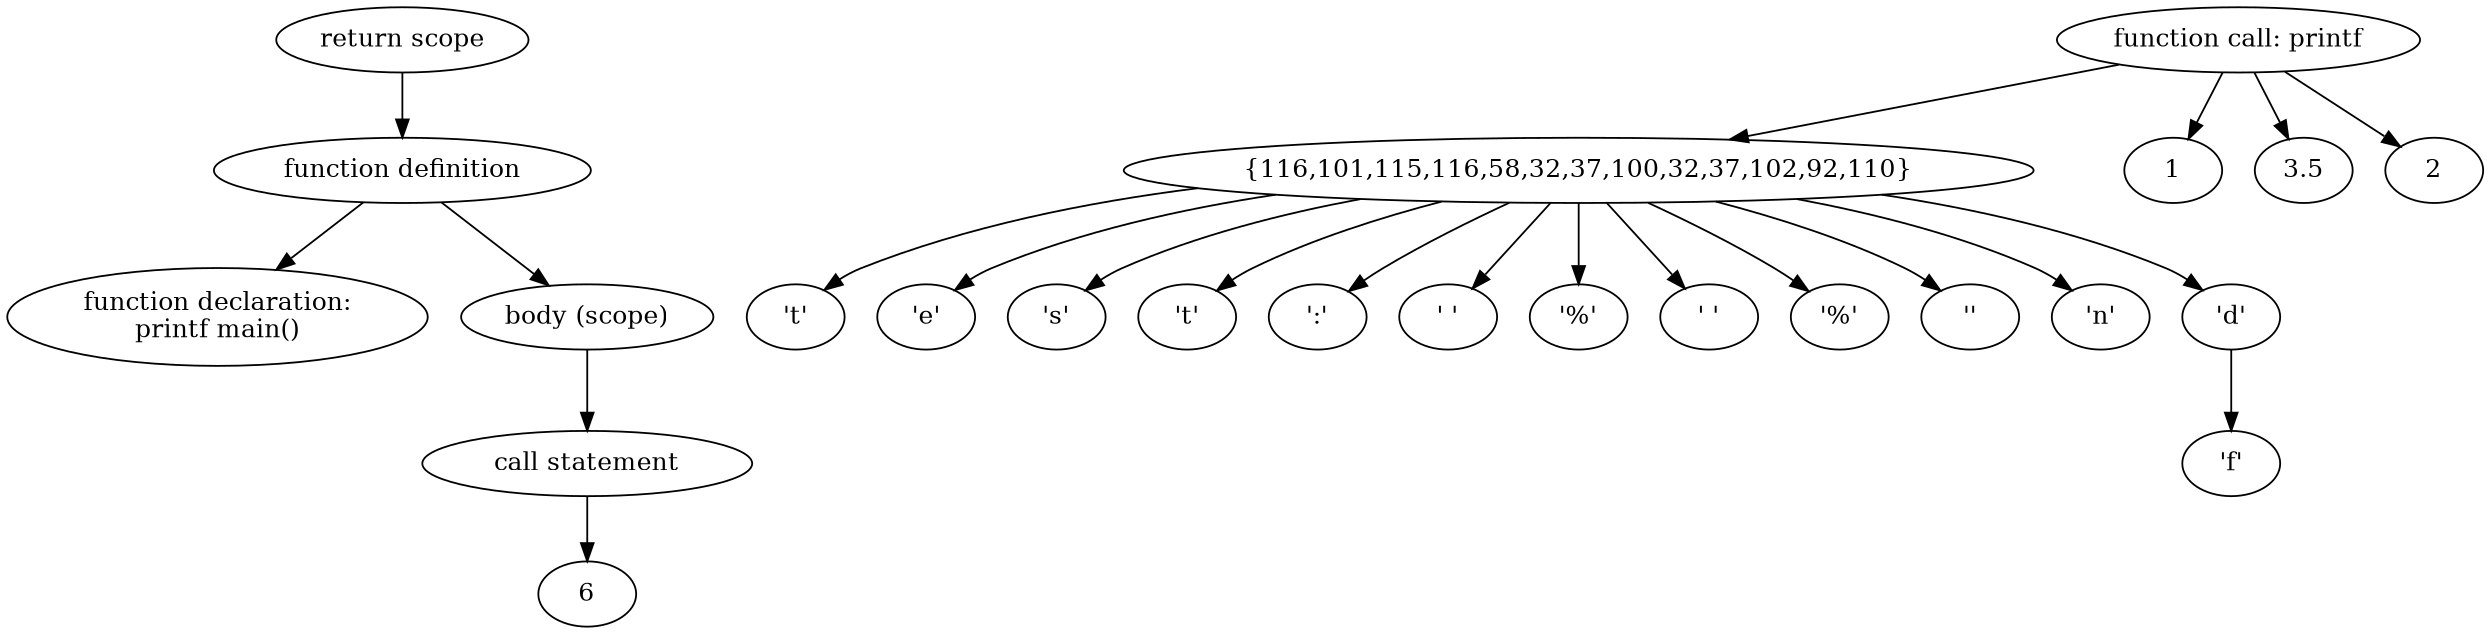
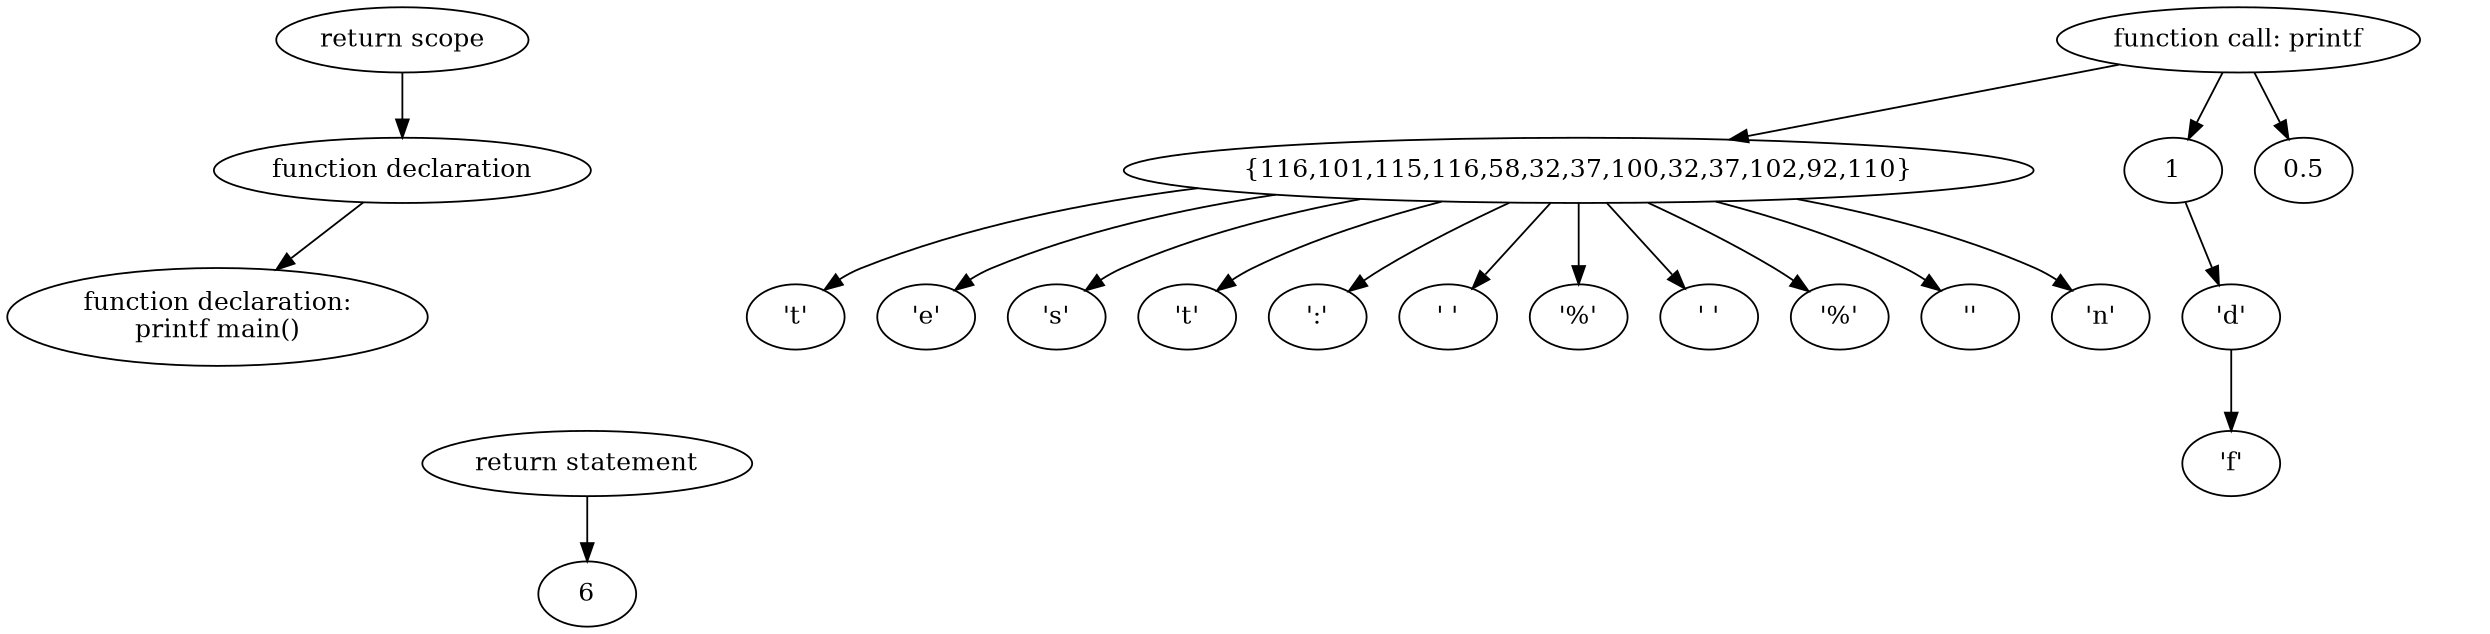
node "function definition": label "function definition" -> "function declaration"
node "3.5": label "3.5" -> "0.5"
node "2": removed
edge "{116,101,115,116,58,32,37,100,32,37,102,92,110}" -> "'d'": now "1" -> "'d'"
node "body (scope)": removed
node "call statement": label "call statement" -> "return statement"
